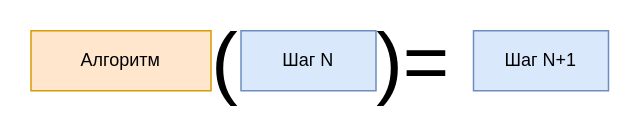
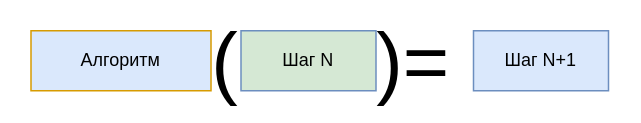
node "Алгоритм": fillcolor #ffe6cc -> #dae8fc
node "Шаг N": fillcolor #dae8fc -> #d5e8d4
